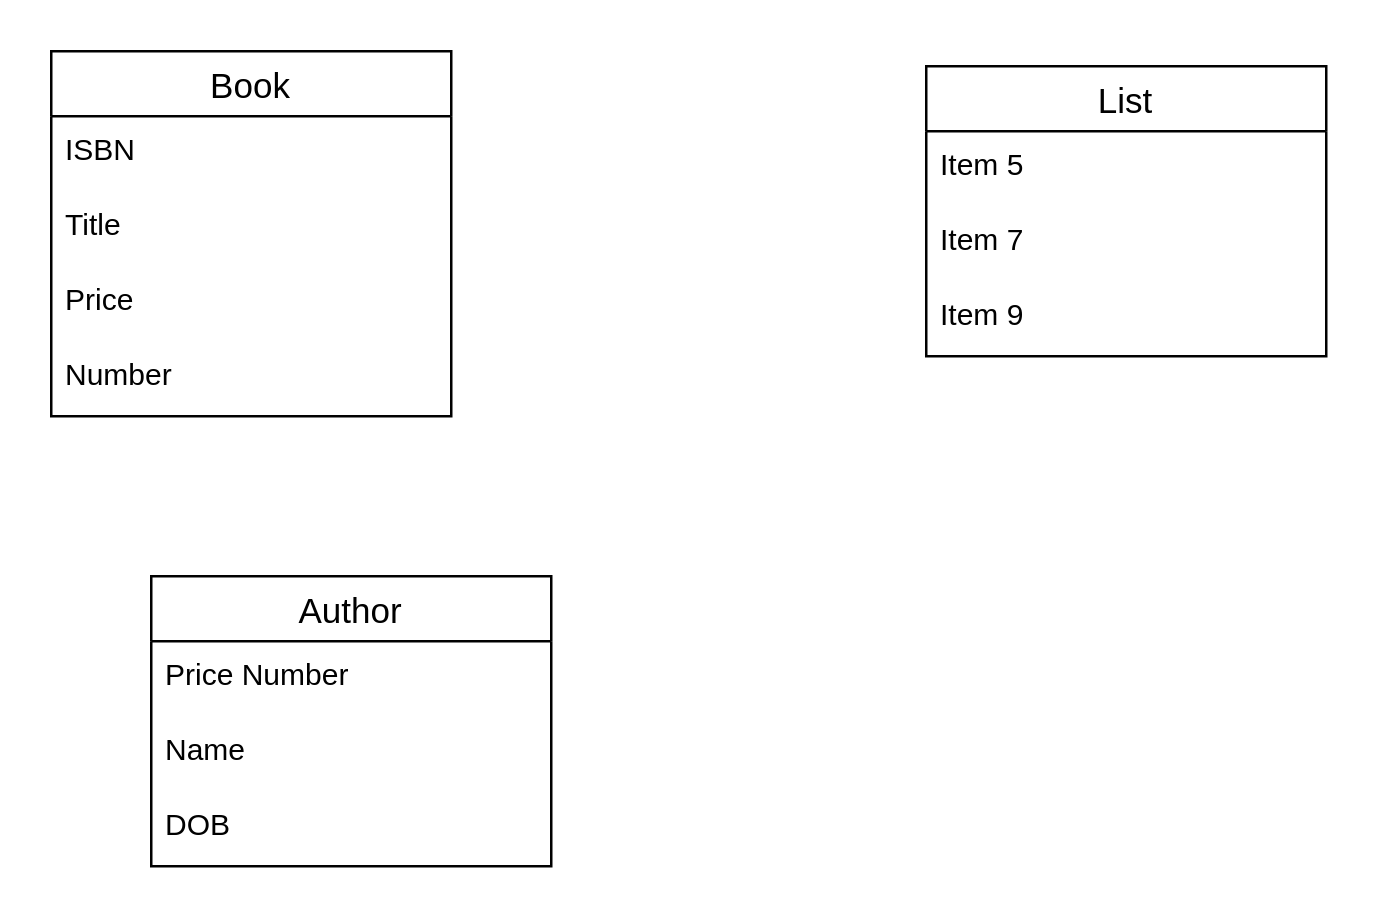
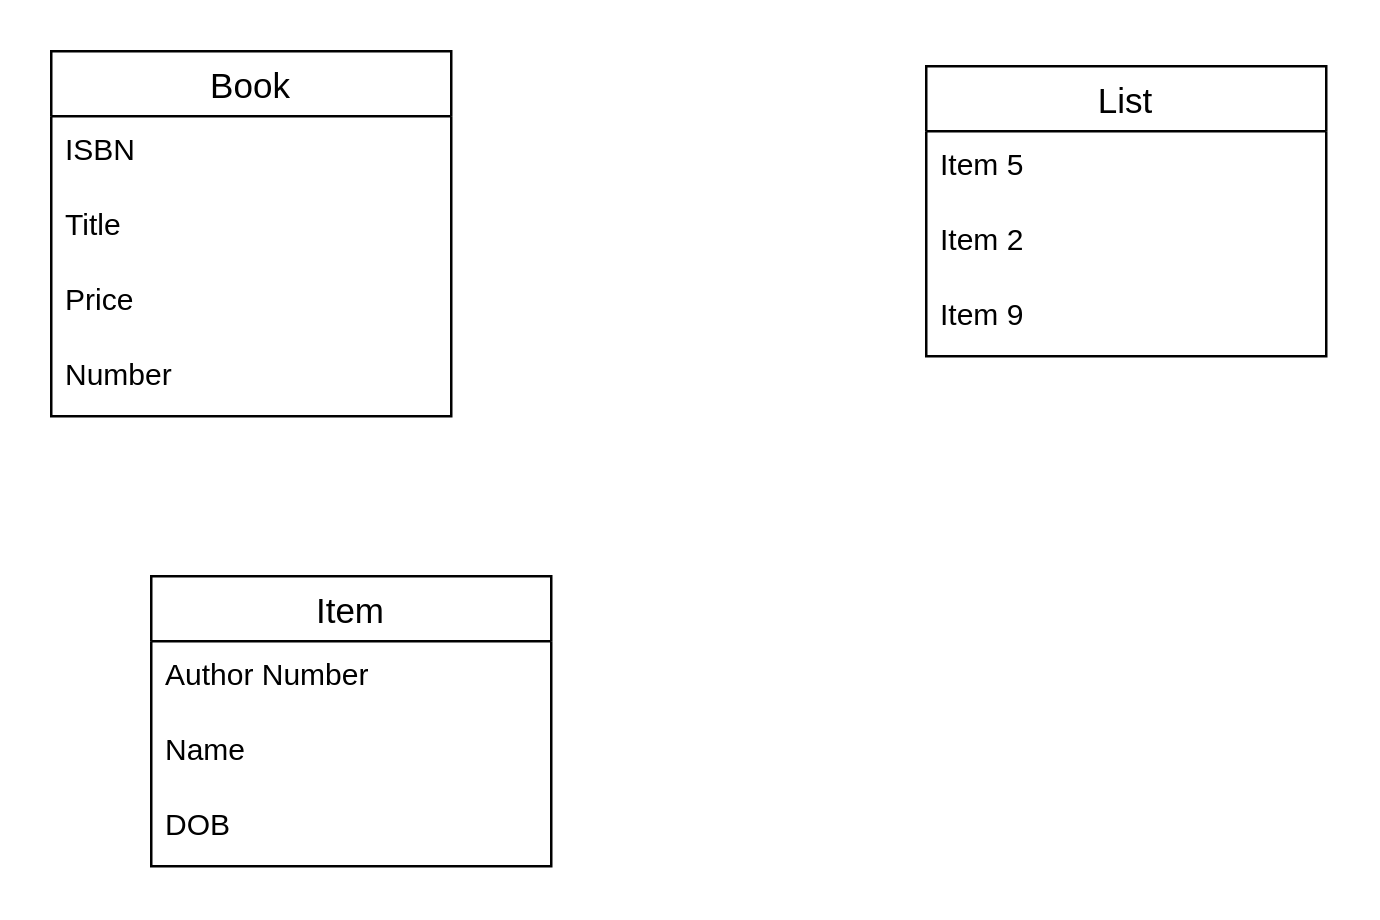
node "Item 7": label "Item 7" -> "Item 2"
node "Author": label "Author" -> "Item"
node "Price Number": label "Price Number" -> "Author Number"
